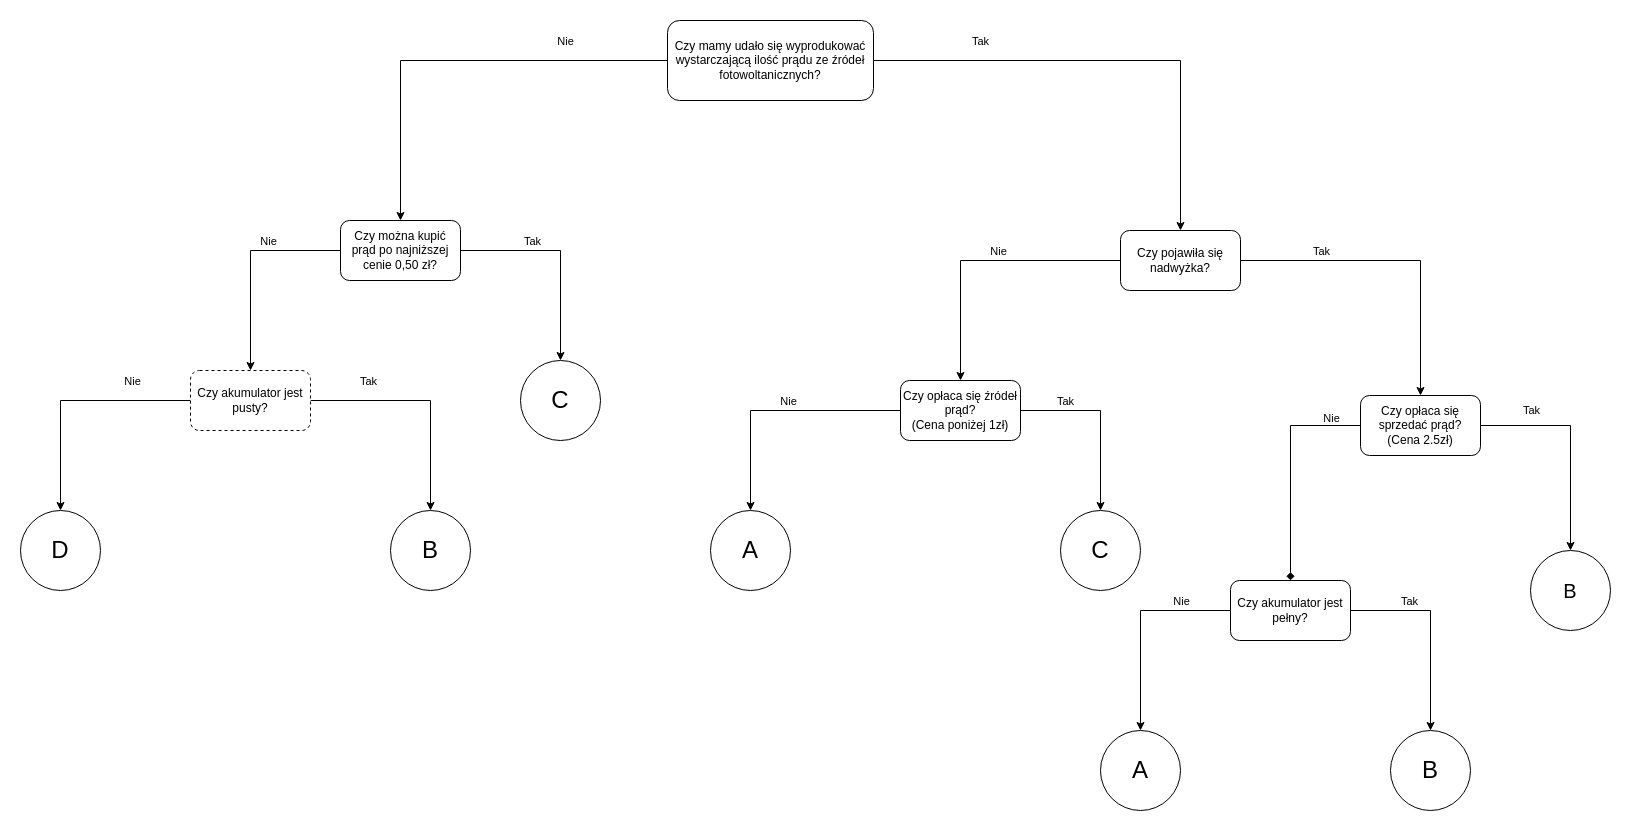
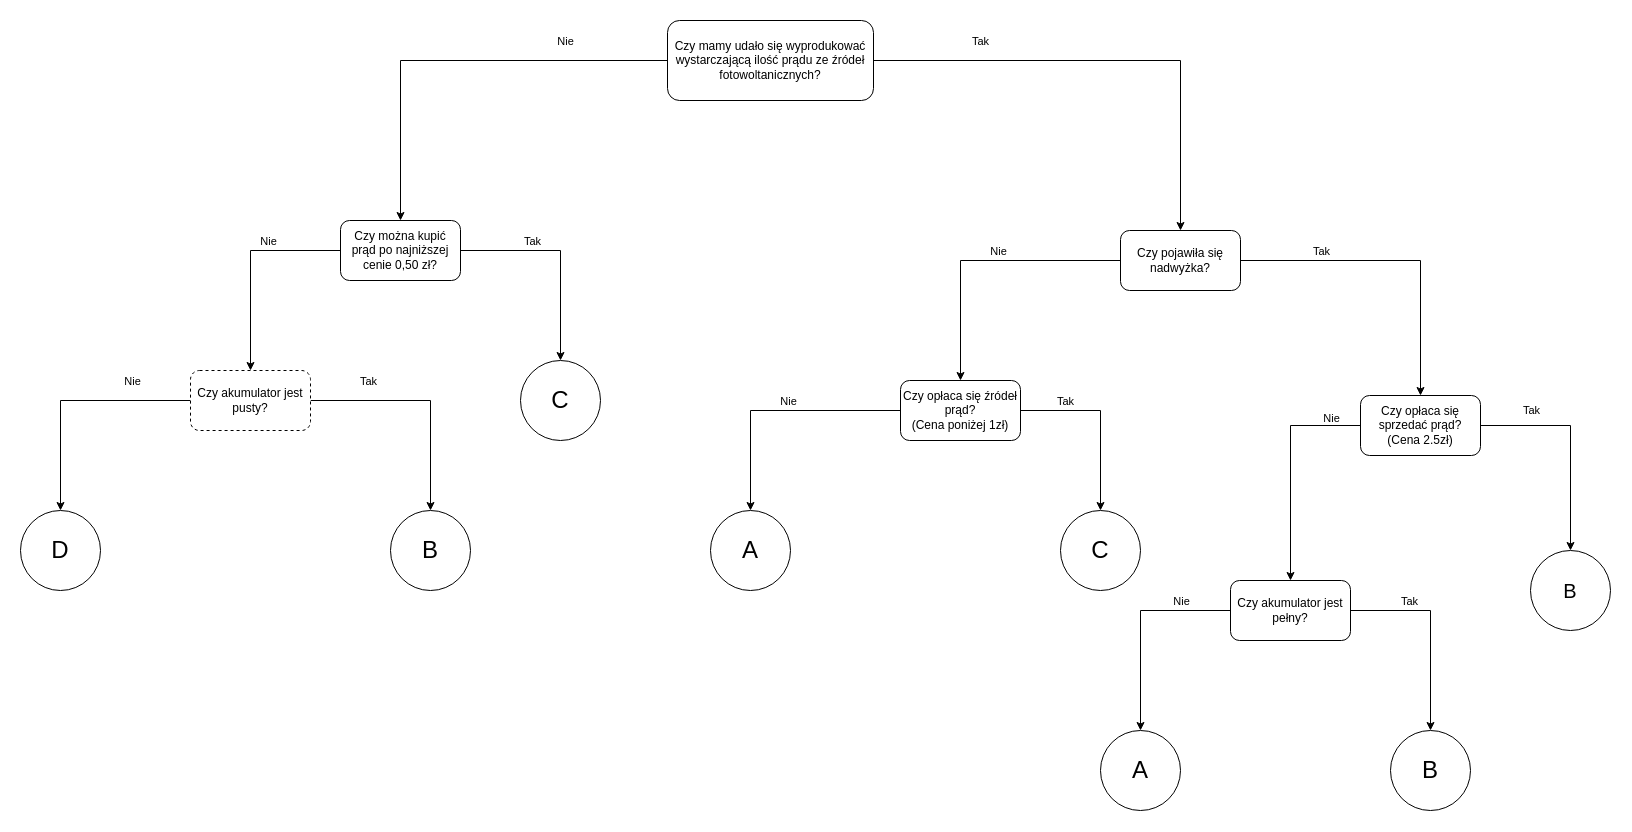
edge "Czy opłaca się sprzedać prąd? (Cena 2.5zł)" -> "Czy akumulator jest pełny?": arrowhead diamond -> classic
